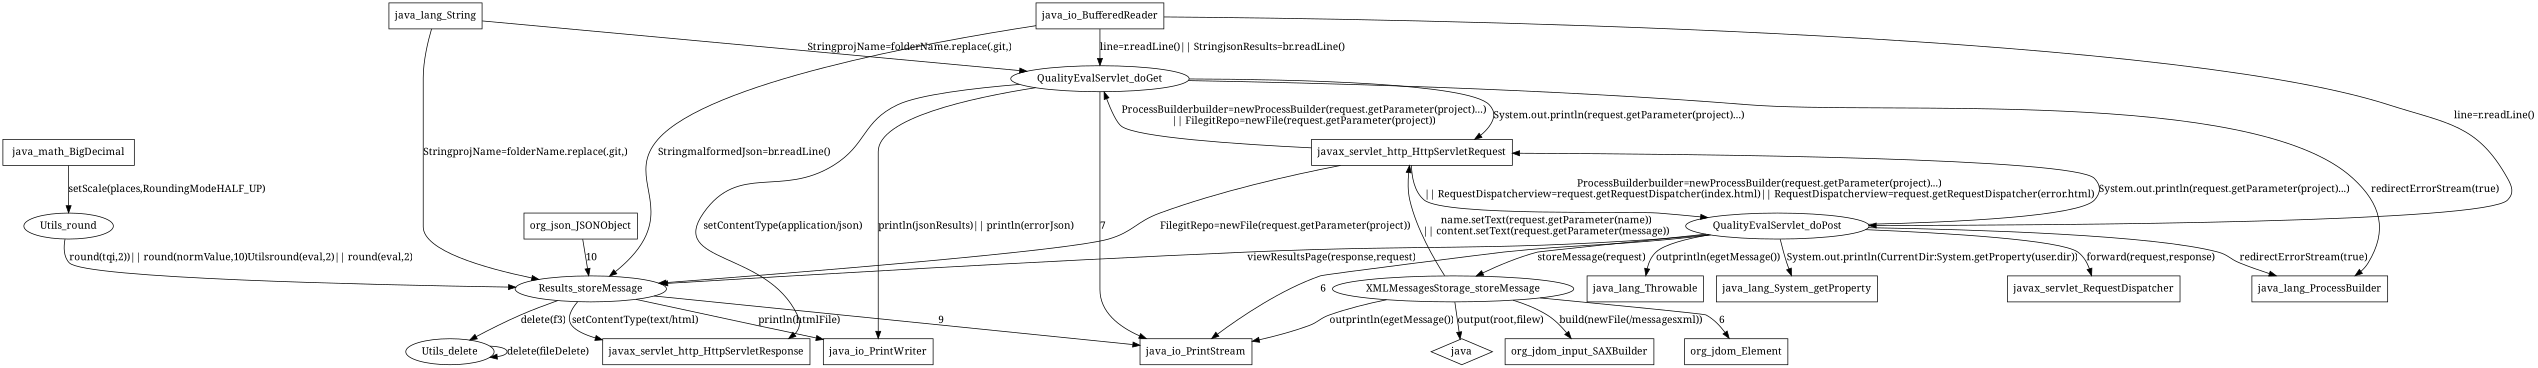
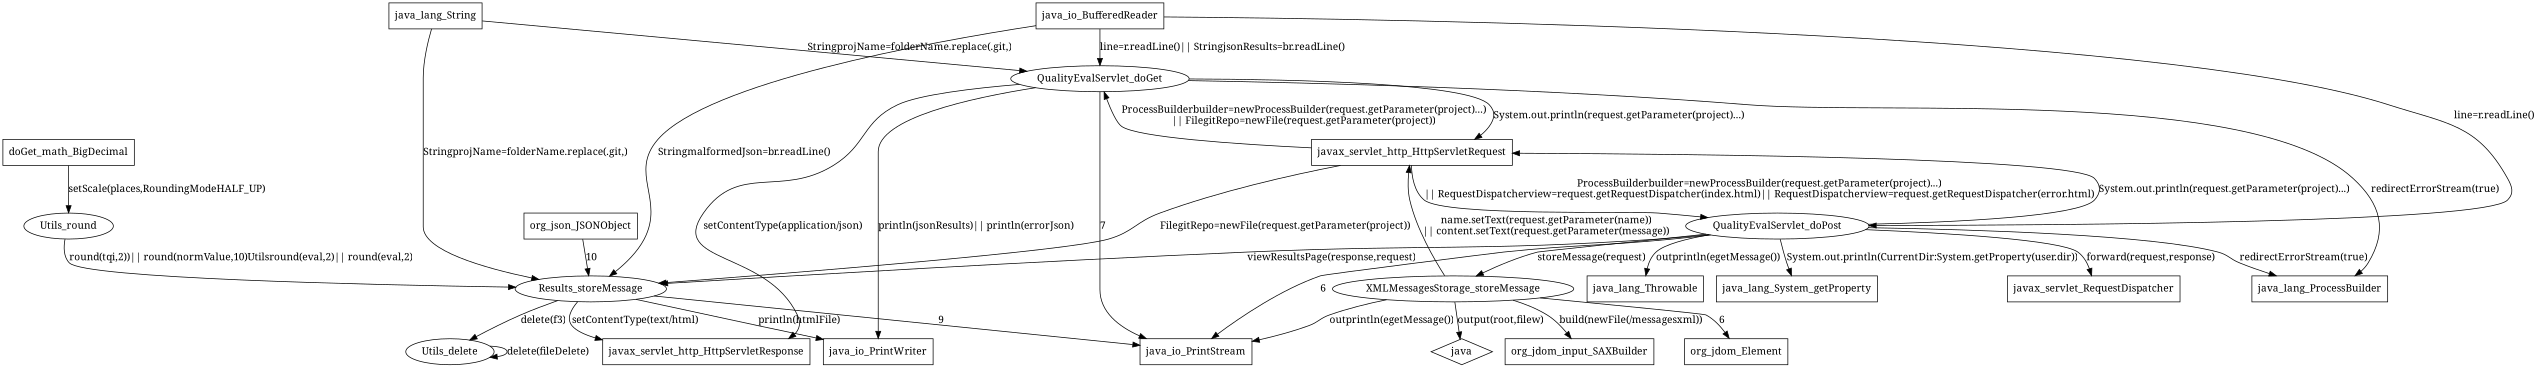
node "java_math_BigDecimal": label "java_math_BigDecimal" -> "doGet_math_BigDecimal"
